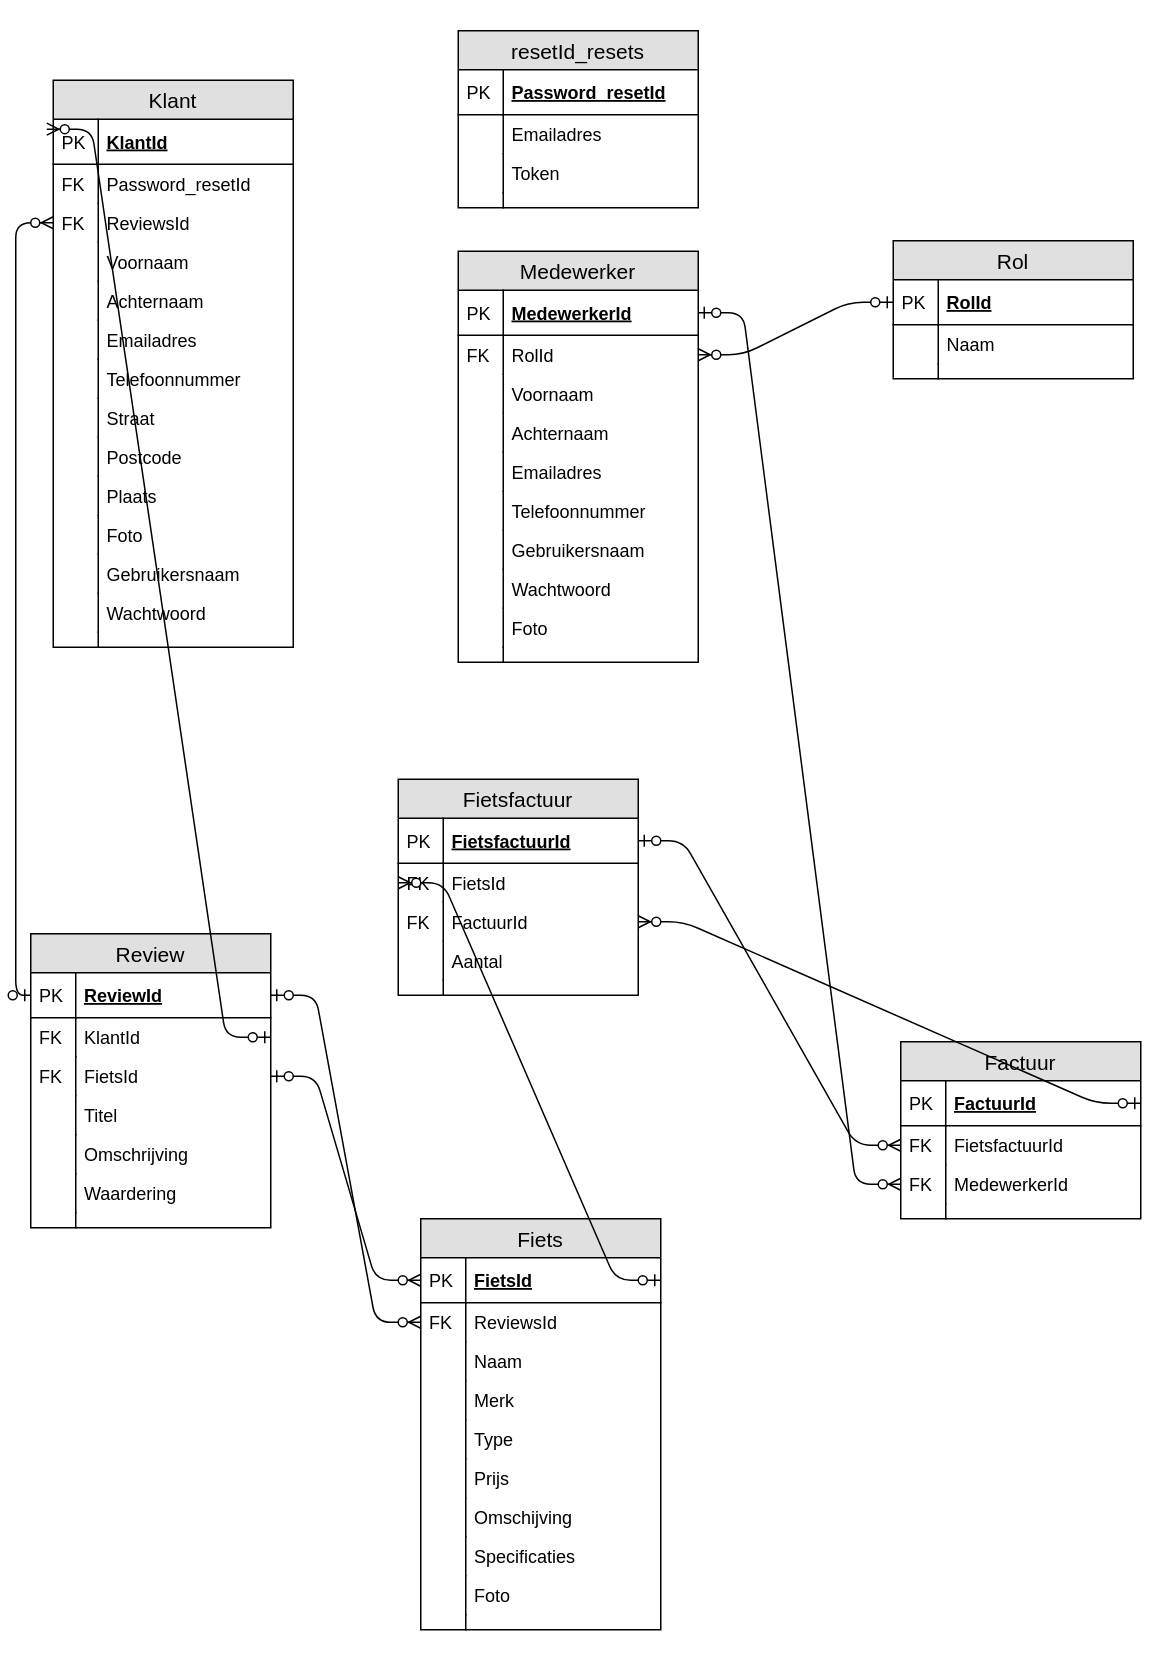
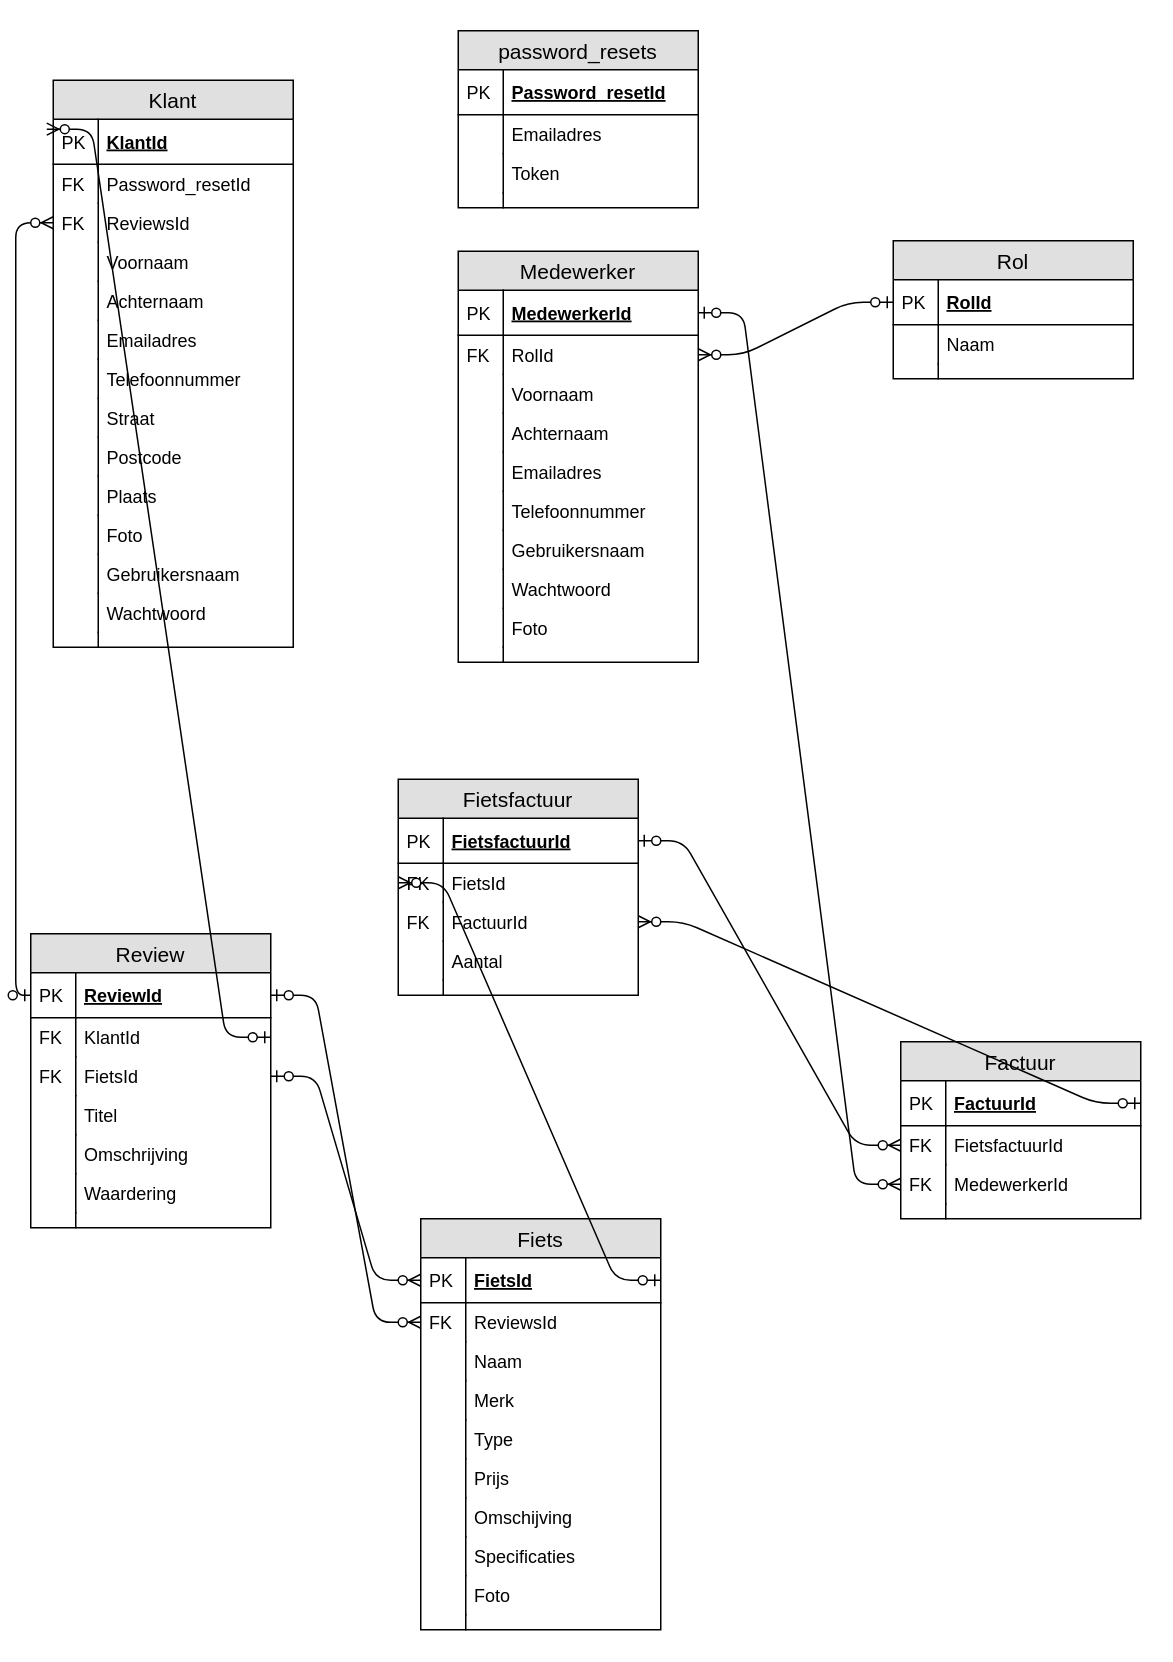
node "resetId_resets": label "resetId_resets" -> "password_resets"
